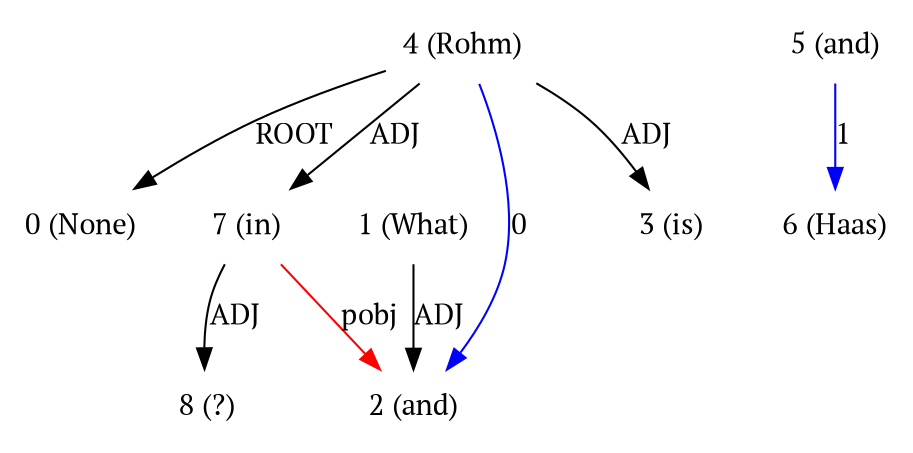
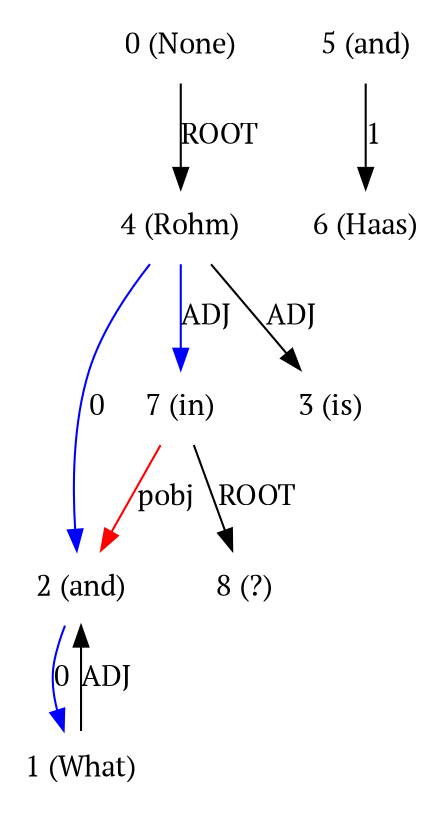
edge "4 (Rohm)" -> "0 (None)": reversed
edge "5 (and)" -> "6 (Haas)": color blue -> black
edge "4 (Rohm)" -> "7 (in)": color black -> blue
edge "7 (in)" -> "8 (?)": label "ADJ" -> "ROOT"
edge "2 (and)" -> "1 (What)": added, label "0"
